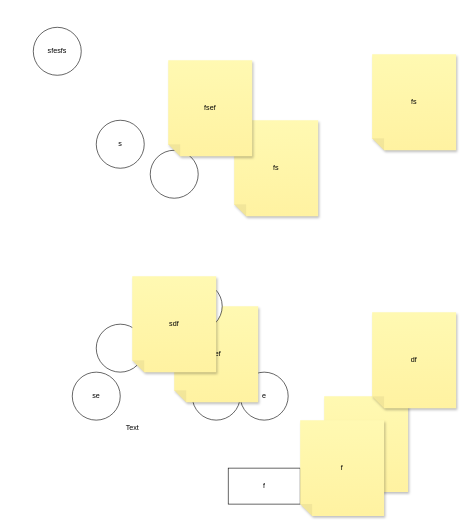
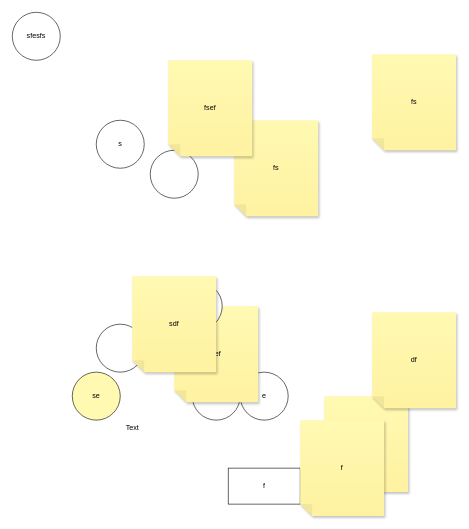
node "sfesfs": moved (57, 51) -> (36, 36)
node "se": fillcolor #ffffff -> #fff9b2
